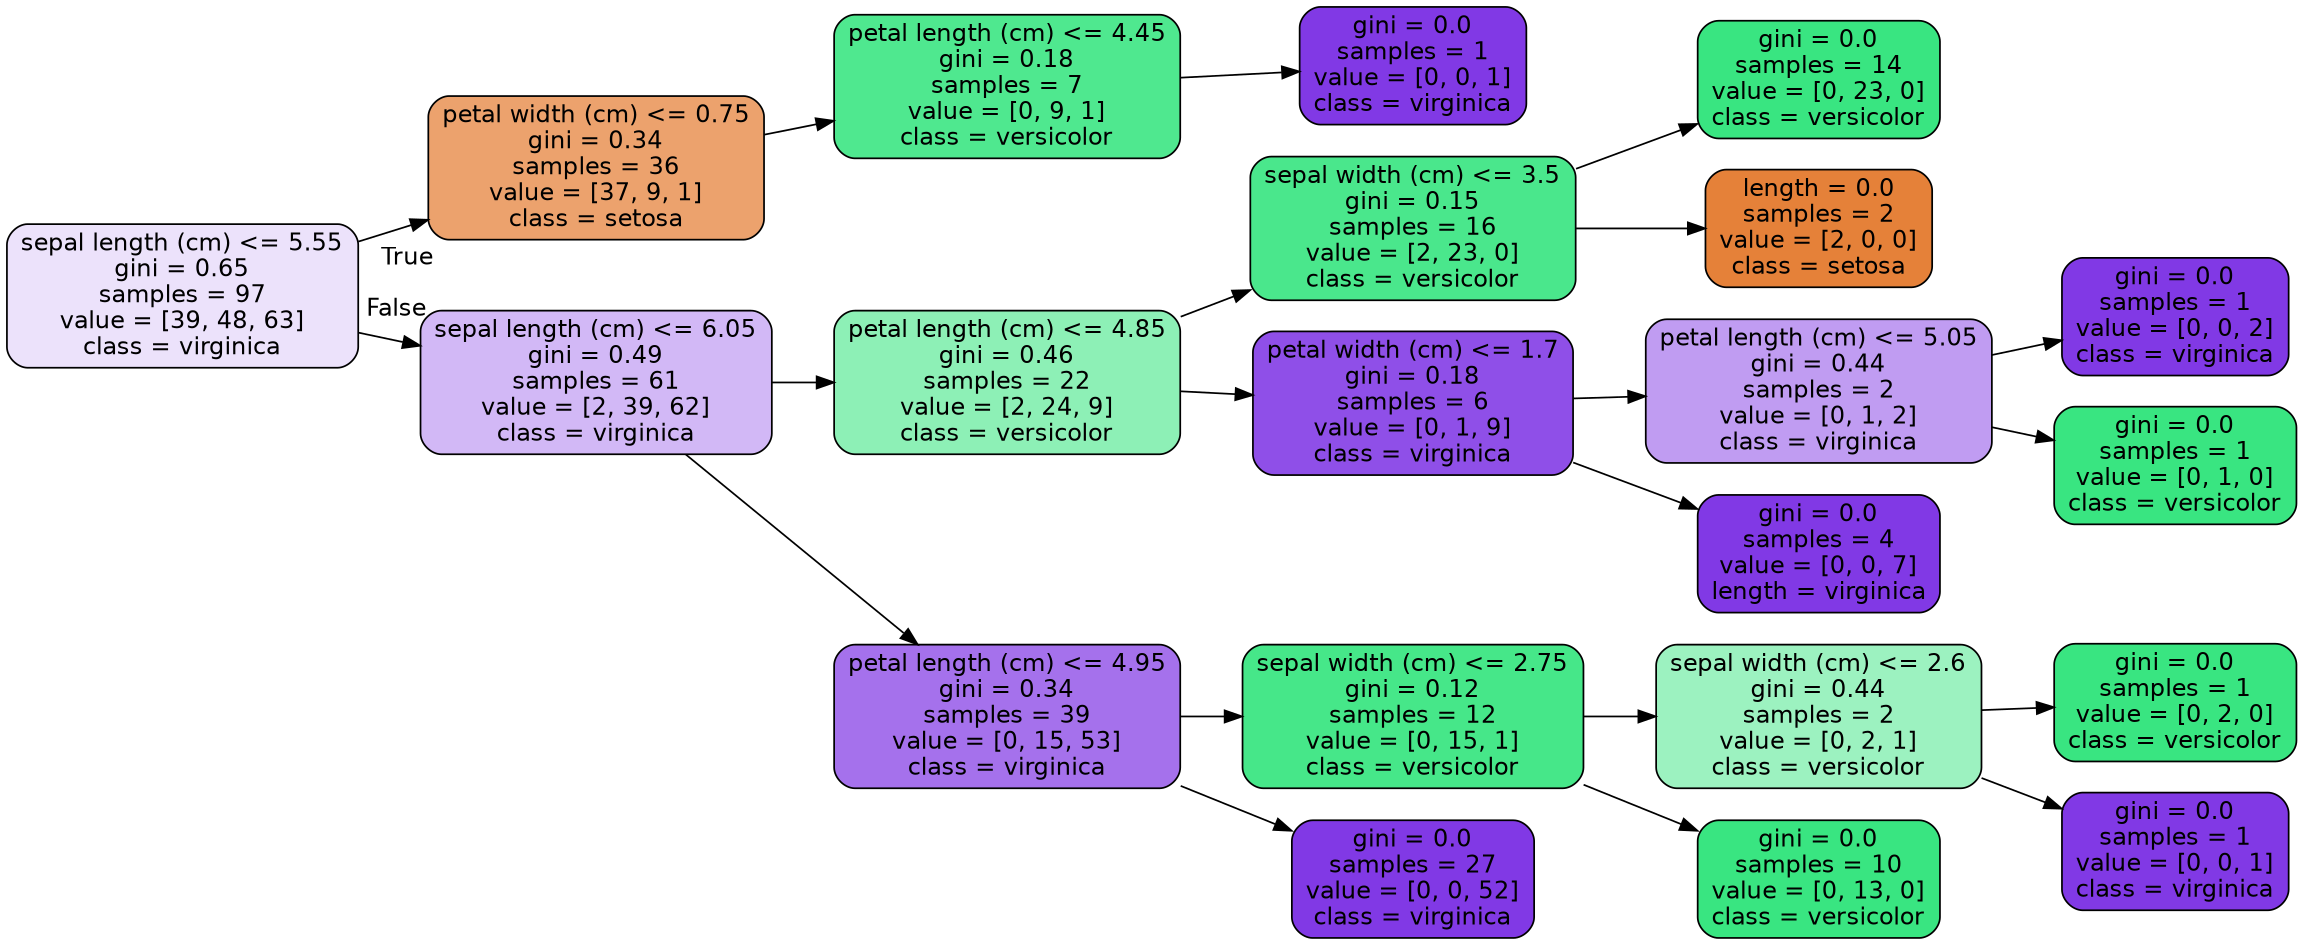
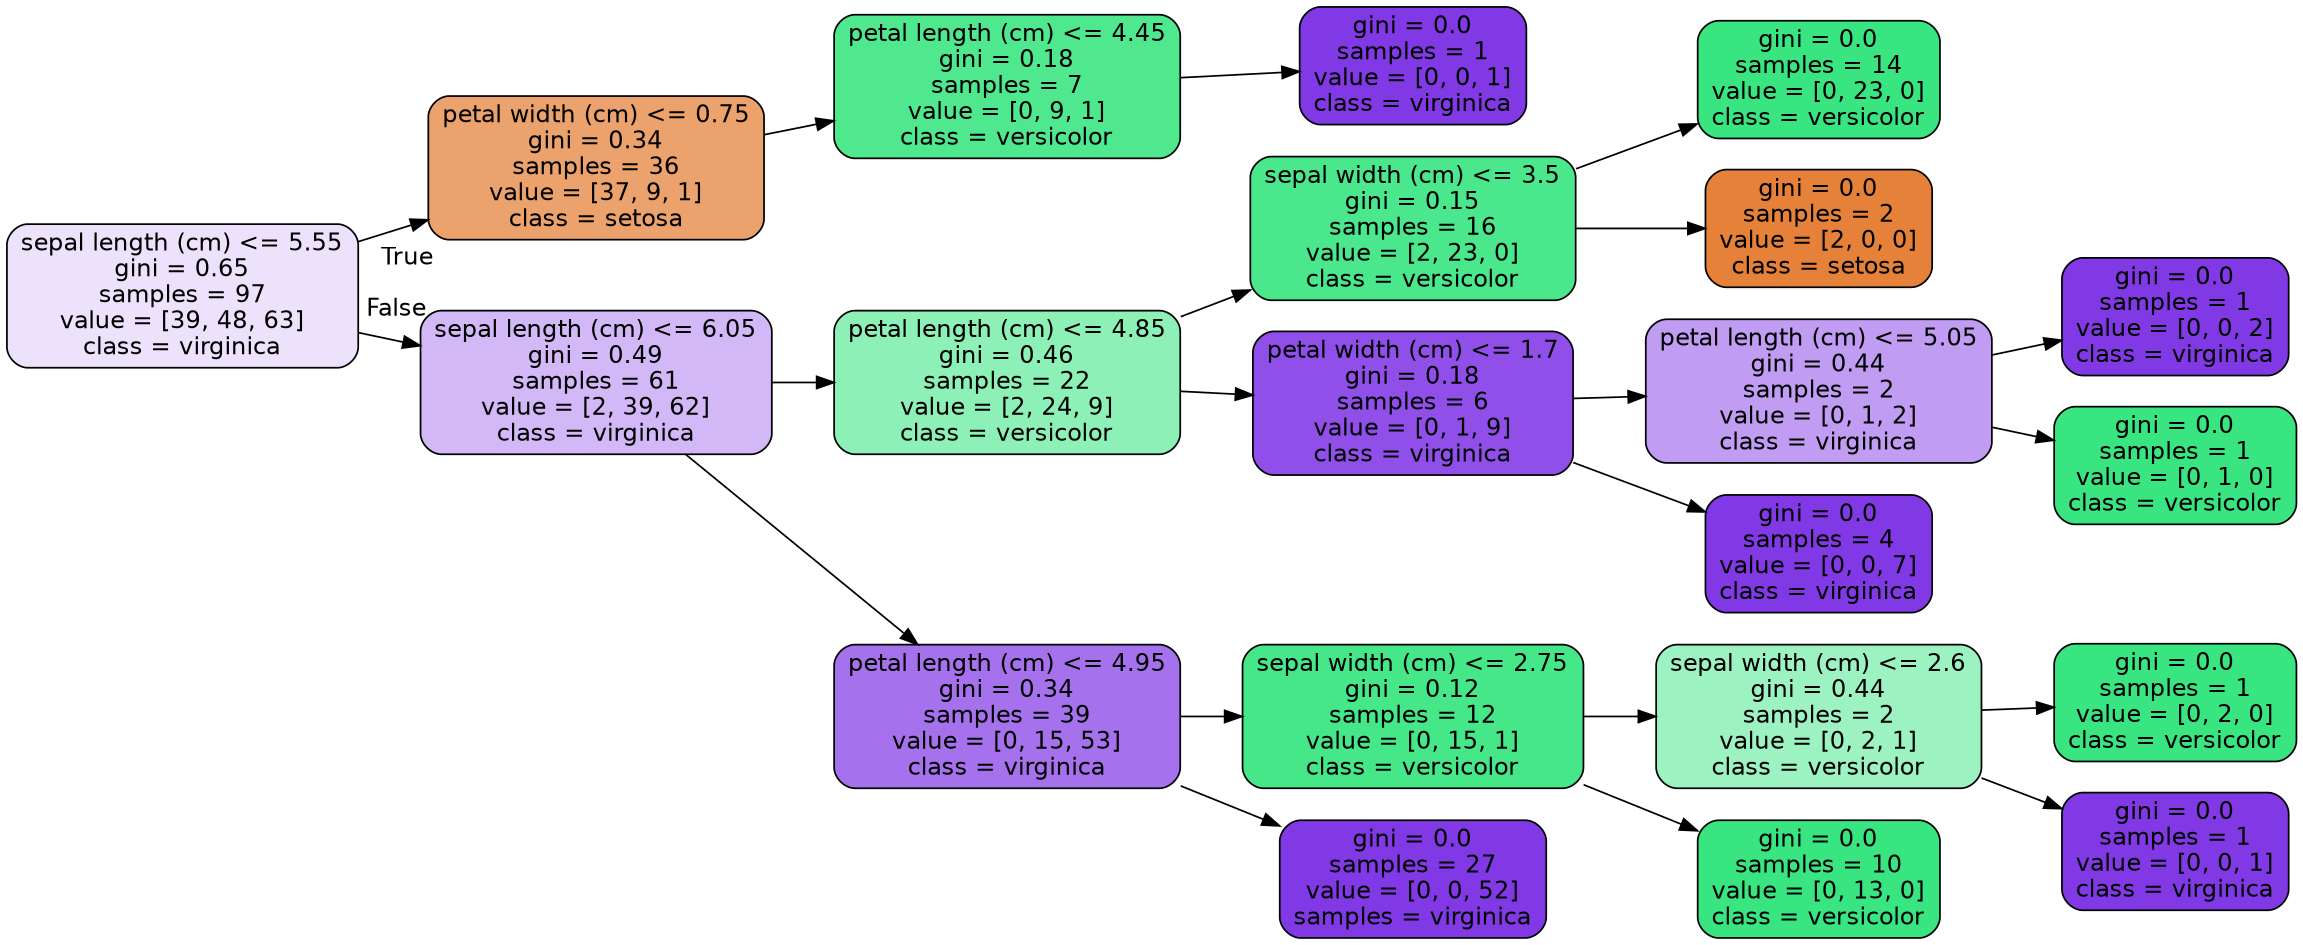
node "length = 0.0 samples = 2 value = [2, 0, 0] class = setosa": label "length = 0.0 samples = 2 value = [2, 0, 0] class = setosa" -> "gini = 0.0 samples = 2 value = [2, 0, 0] class = setosa"
node "gini = 0.0 samples = 4 value = [0, 0, 7] length = virginica": label "gini = 0.0 samples = 4 value = [0, 0, 7] length = virginica" -> "gini = 0.0 samples = 4 value = [0, 0, 7] class = virginica"
node "gini = 0.0 samples = 27 value = [0, 0, 52] class = virginica": label "gini = 0.0 samples = 27 value = [0, 0, 52] class = virginica" -> "gini = 0.0 samples = 27 value = [0, 0, 52] samples = virginica"
